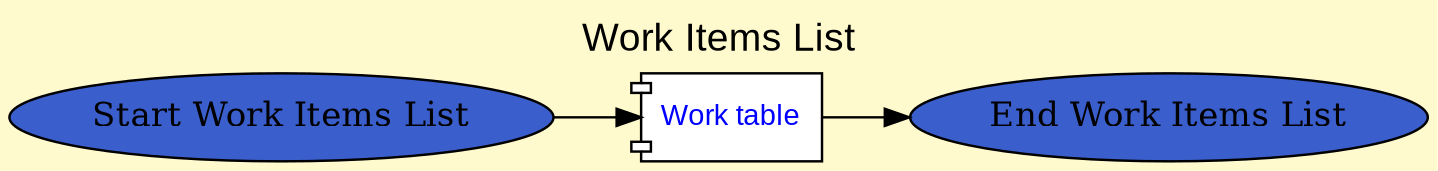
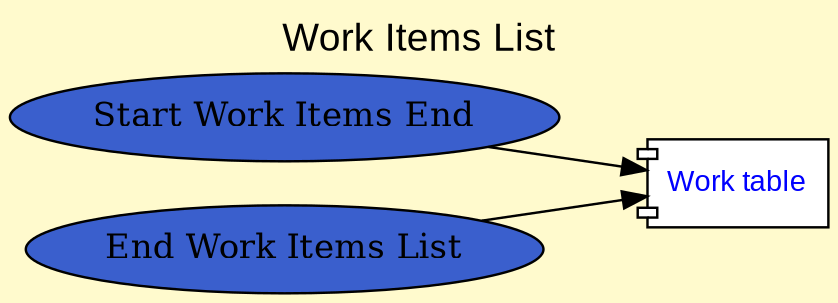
node "Start Work Items List": label "Start Work Items List" -> "Start Work Items End"
edge "Work table" -> "End Work Items List": reversed
